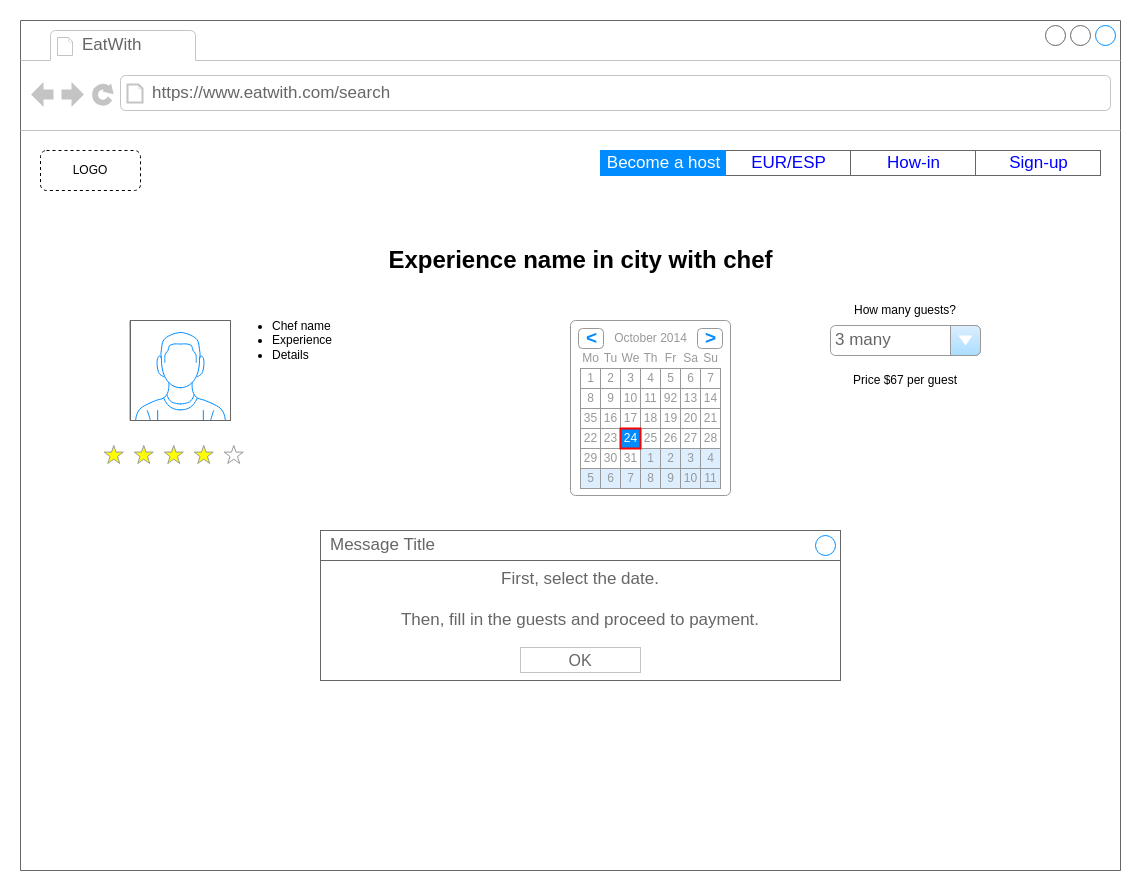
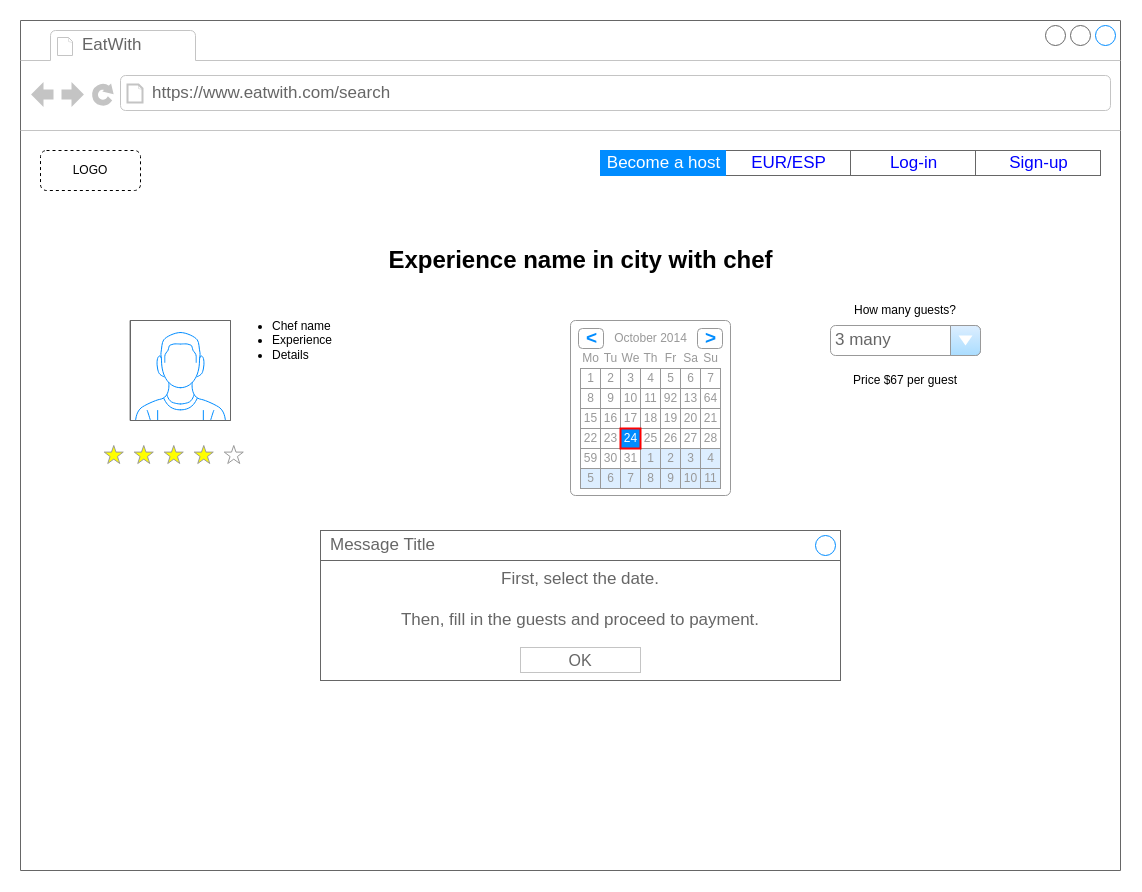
node "How-in": label "How-in" -> "Log-in"
node "14": label "14" -> "64"
node "35": label "35" -> "15"
node "29": label "29" -> "59"
